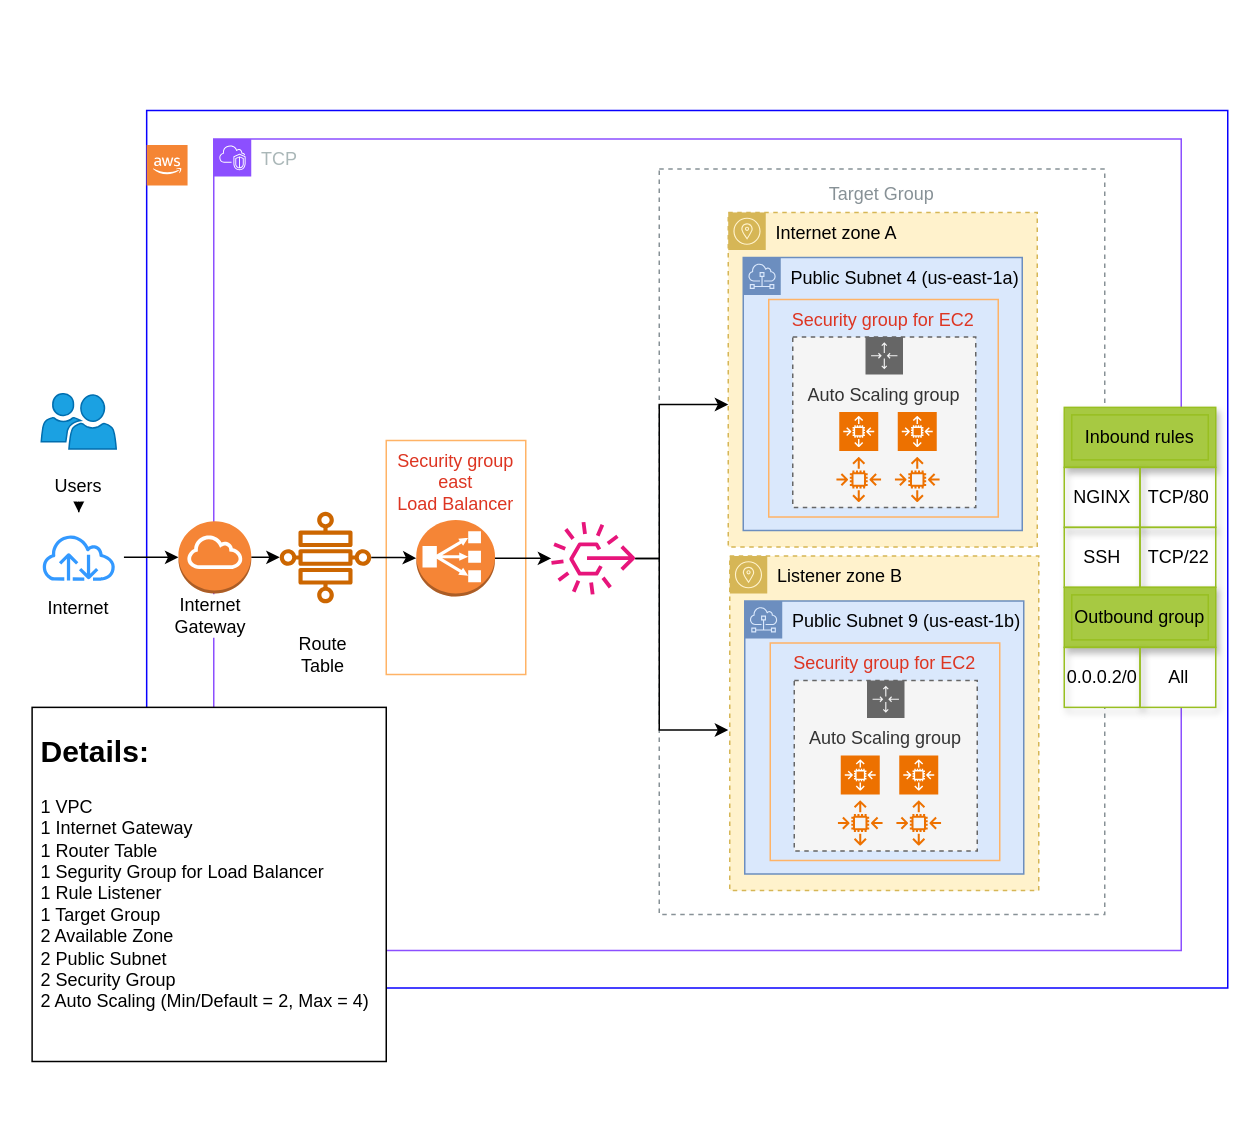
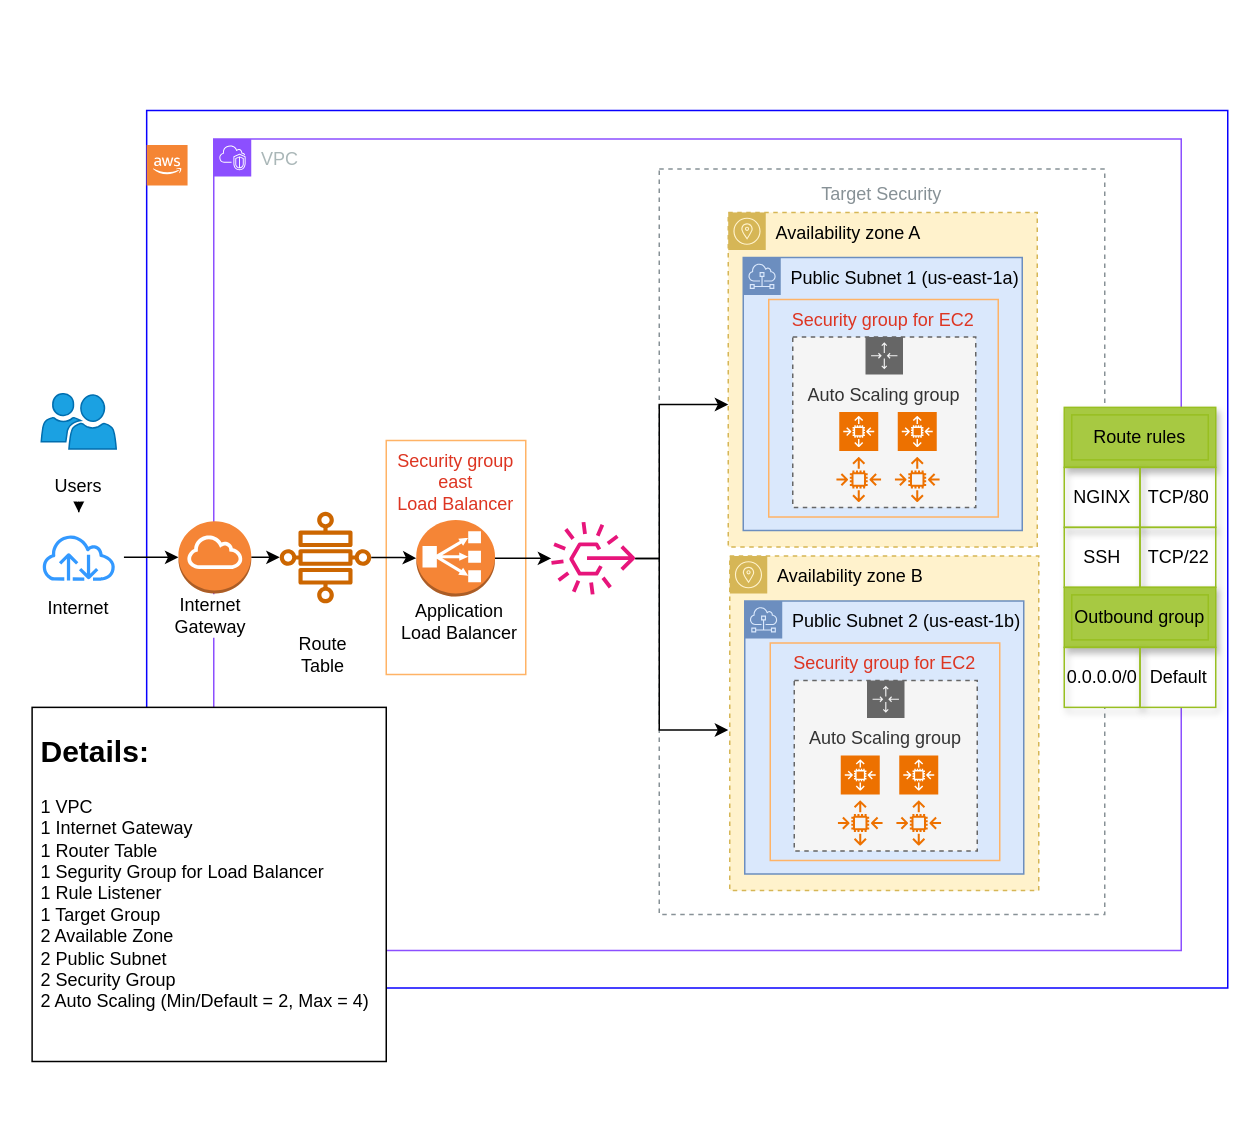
node "TCP": label "TCP" -> "VPC"
node "Target Group": label "Target Group" -> "Target Security"
node "Internet zone A": label "Internet zone A" -> "Availability zone A"
node "Public Subnet 4 (us-east-1a)": label "Public Subnet 4 (us-east-1a)" -> "Public Subnet 1 (us-east-1a)"
node "Inbound rules": label "Inbound rules" -> "Route rules"
node "Listener zone B": label "Listener zone B" -> "Availability zone B"
node "Application Load Balancer": added
node "Public Subnet 9 (us-east-1b)": label "Public Subnet 9 (us-east-1b)" -> "Public Subnet 2 (us-east-1b)"
node "0.0.0.2/0": label "0.0.0.2/0" -> "0.0.0.0/0"
node "All": label "All" -> "Default"
